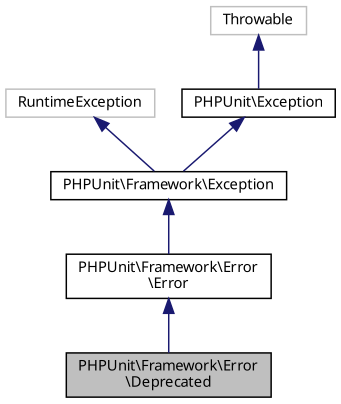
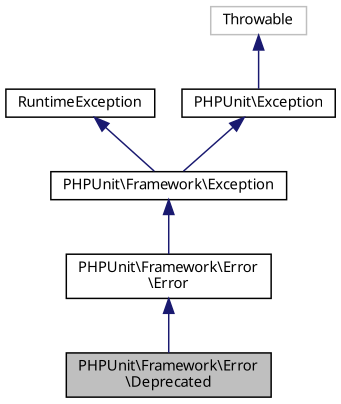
node "RuntimeException": color grey75 -> black
